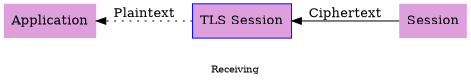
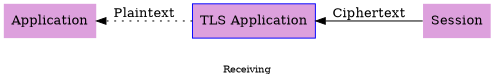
node "TLS Session": label "TLS Session" -> "TLS Application"
